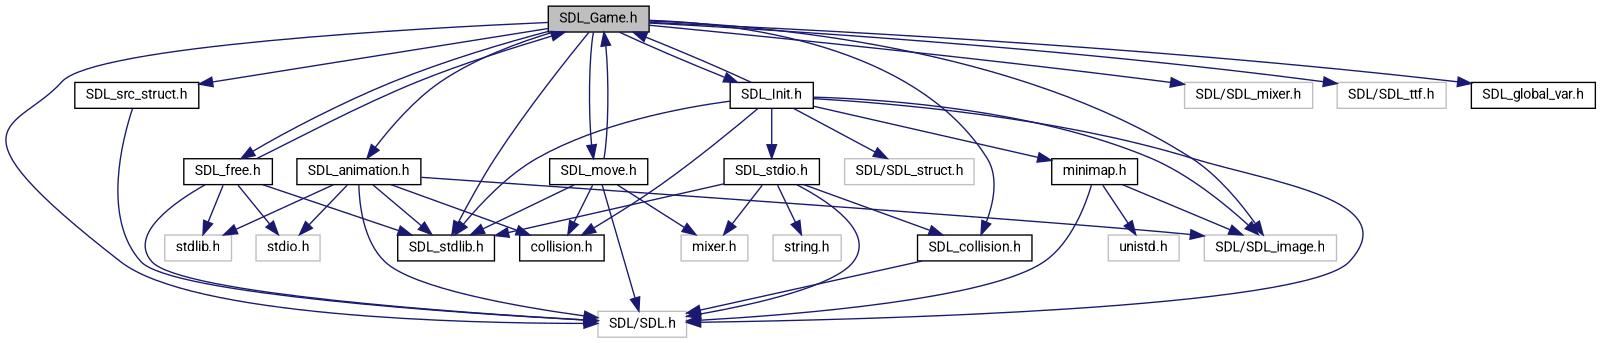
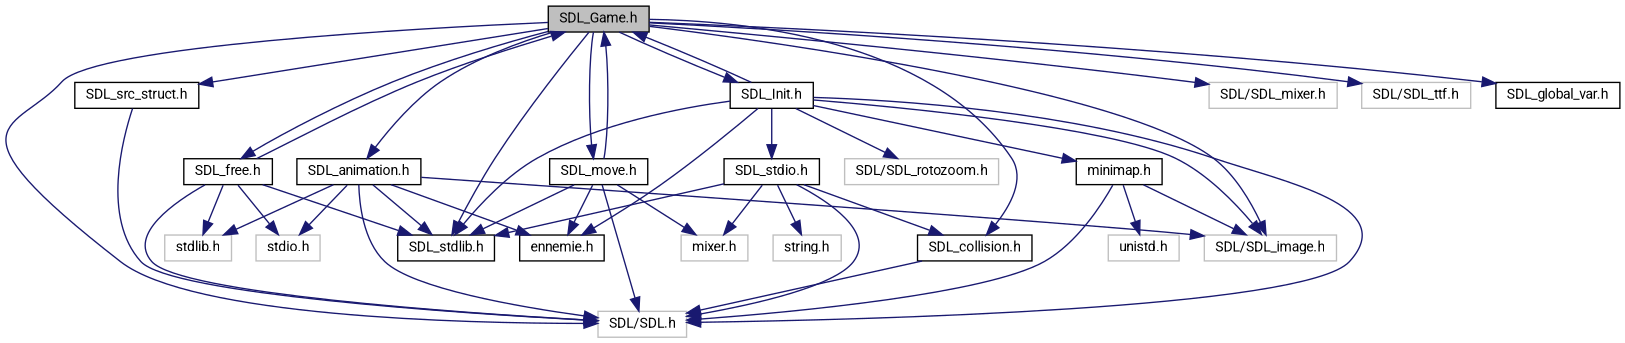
node "SDL/SDL_struct.h": label "SDL/SDL_struct.h" -> "SDL/SDL_rotozoom.h"
node "collision.h": label "collision.h" -> "ennemie.h"
